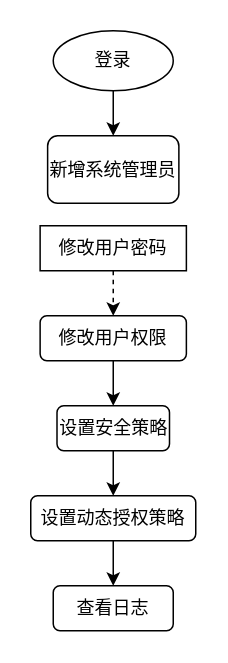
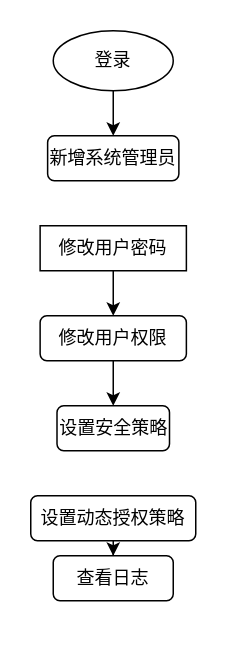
node "新增系统管理员": size 131x68 -> 131x45
edge "修改用户密码" -> "修改用户权限": style dashed -> solid
edge "设置安全策略" -> "设置动态授权策略": removed
node "查看日志": moved (113, 608) -> (113, 578)
